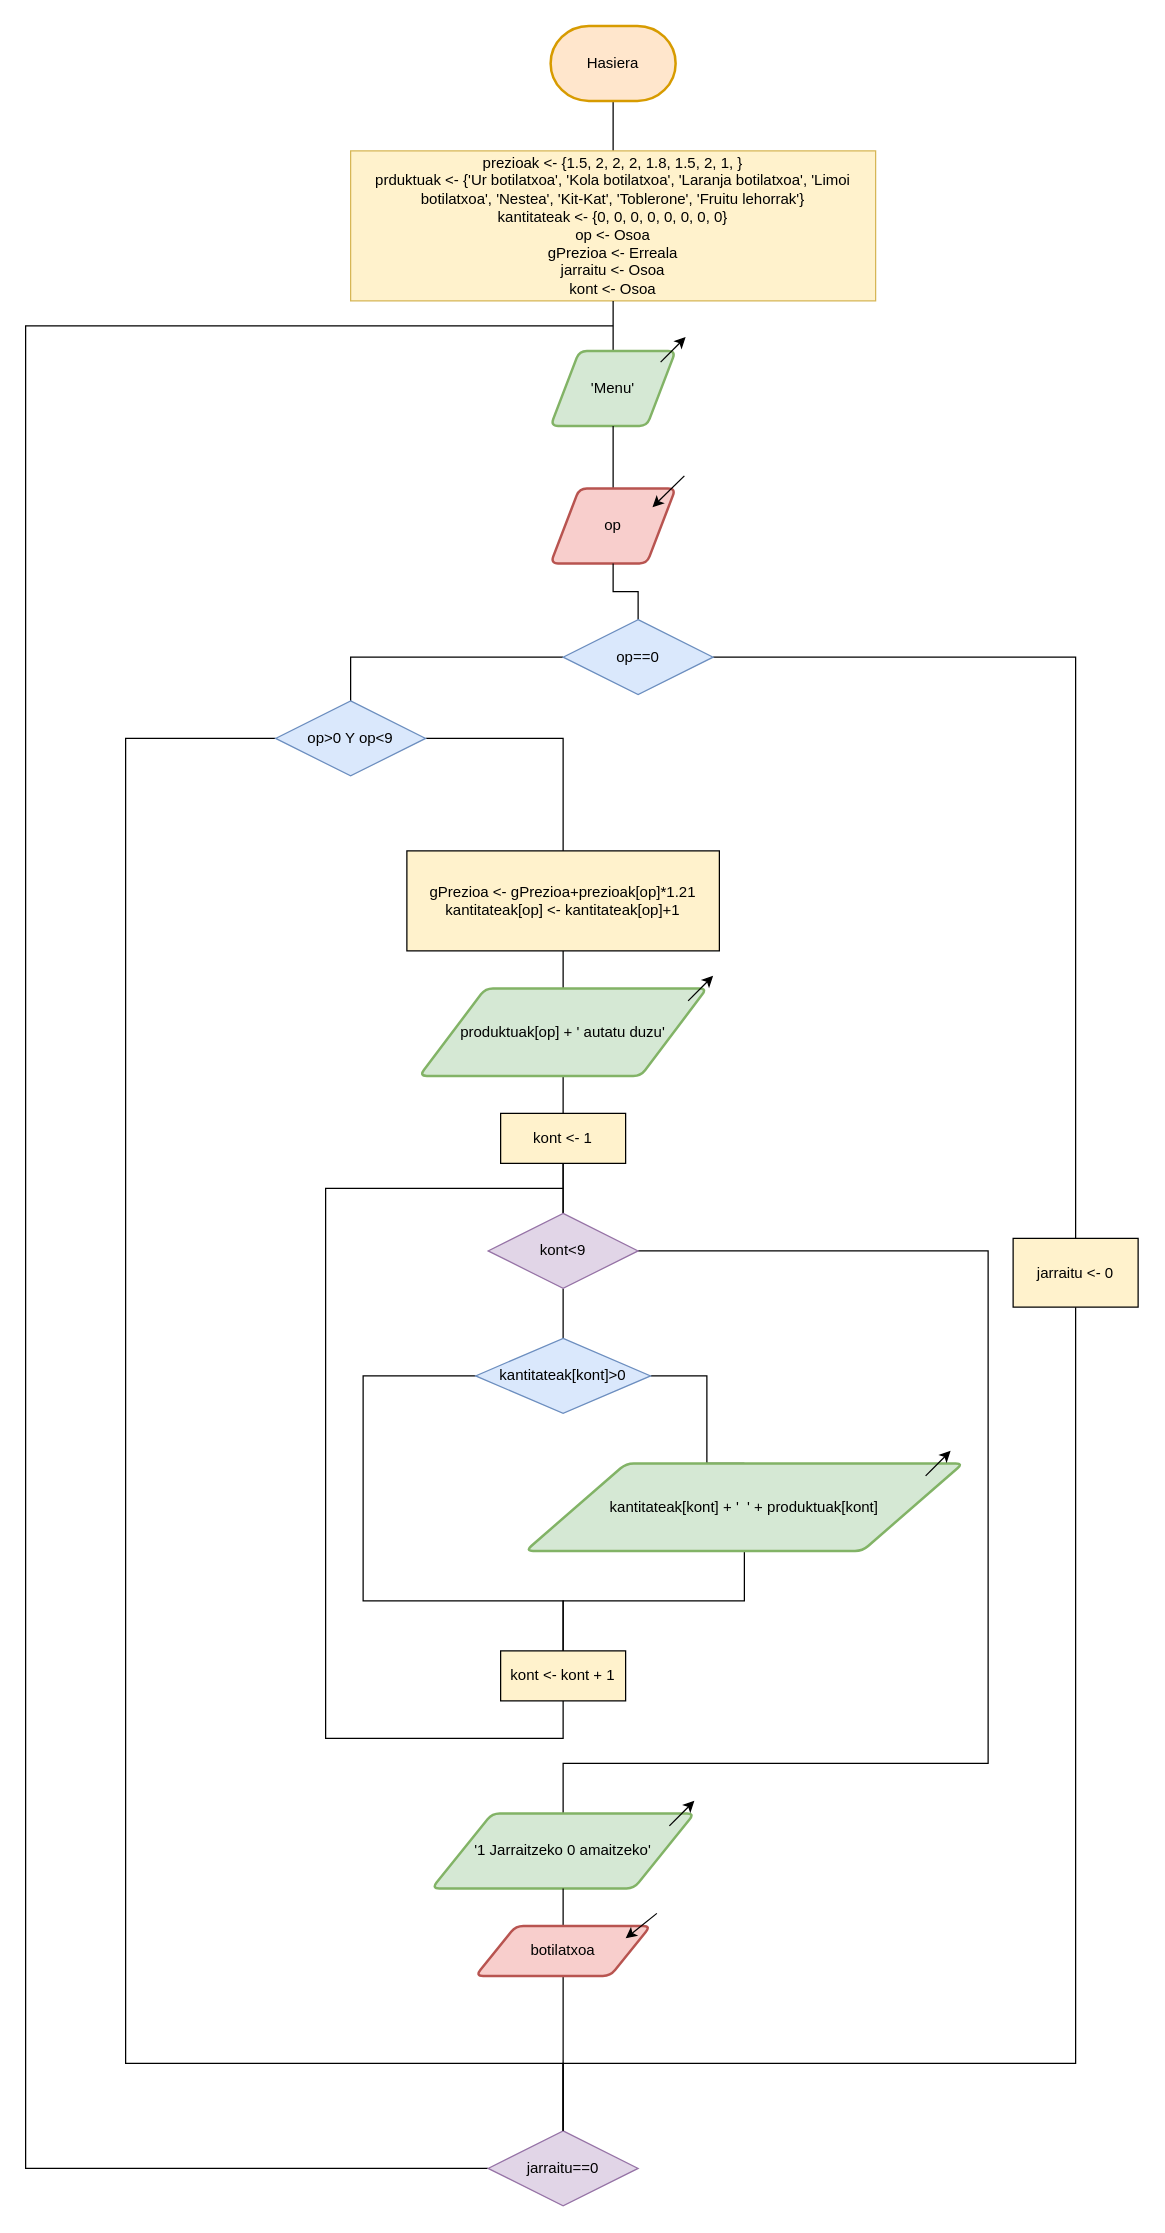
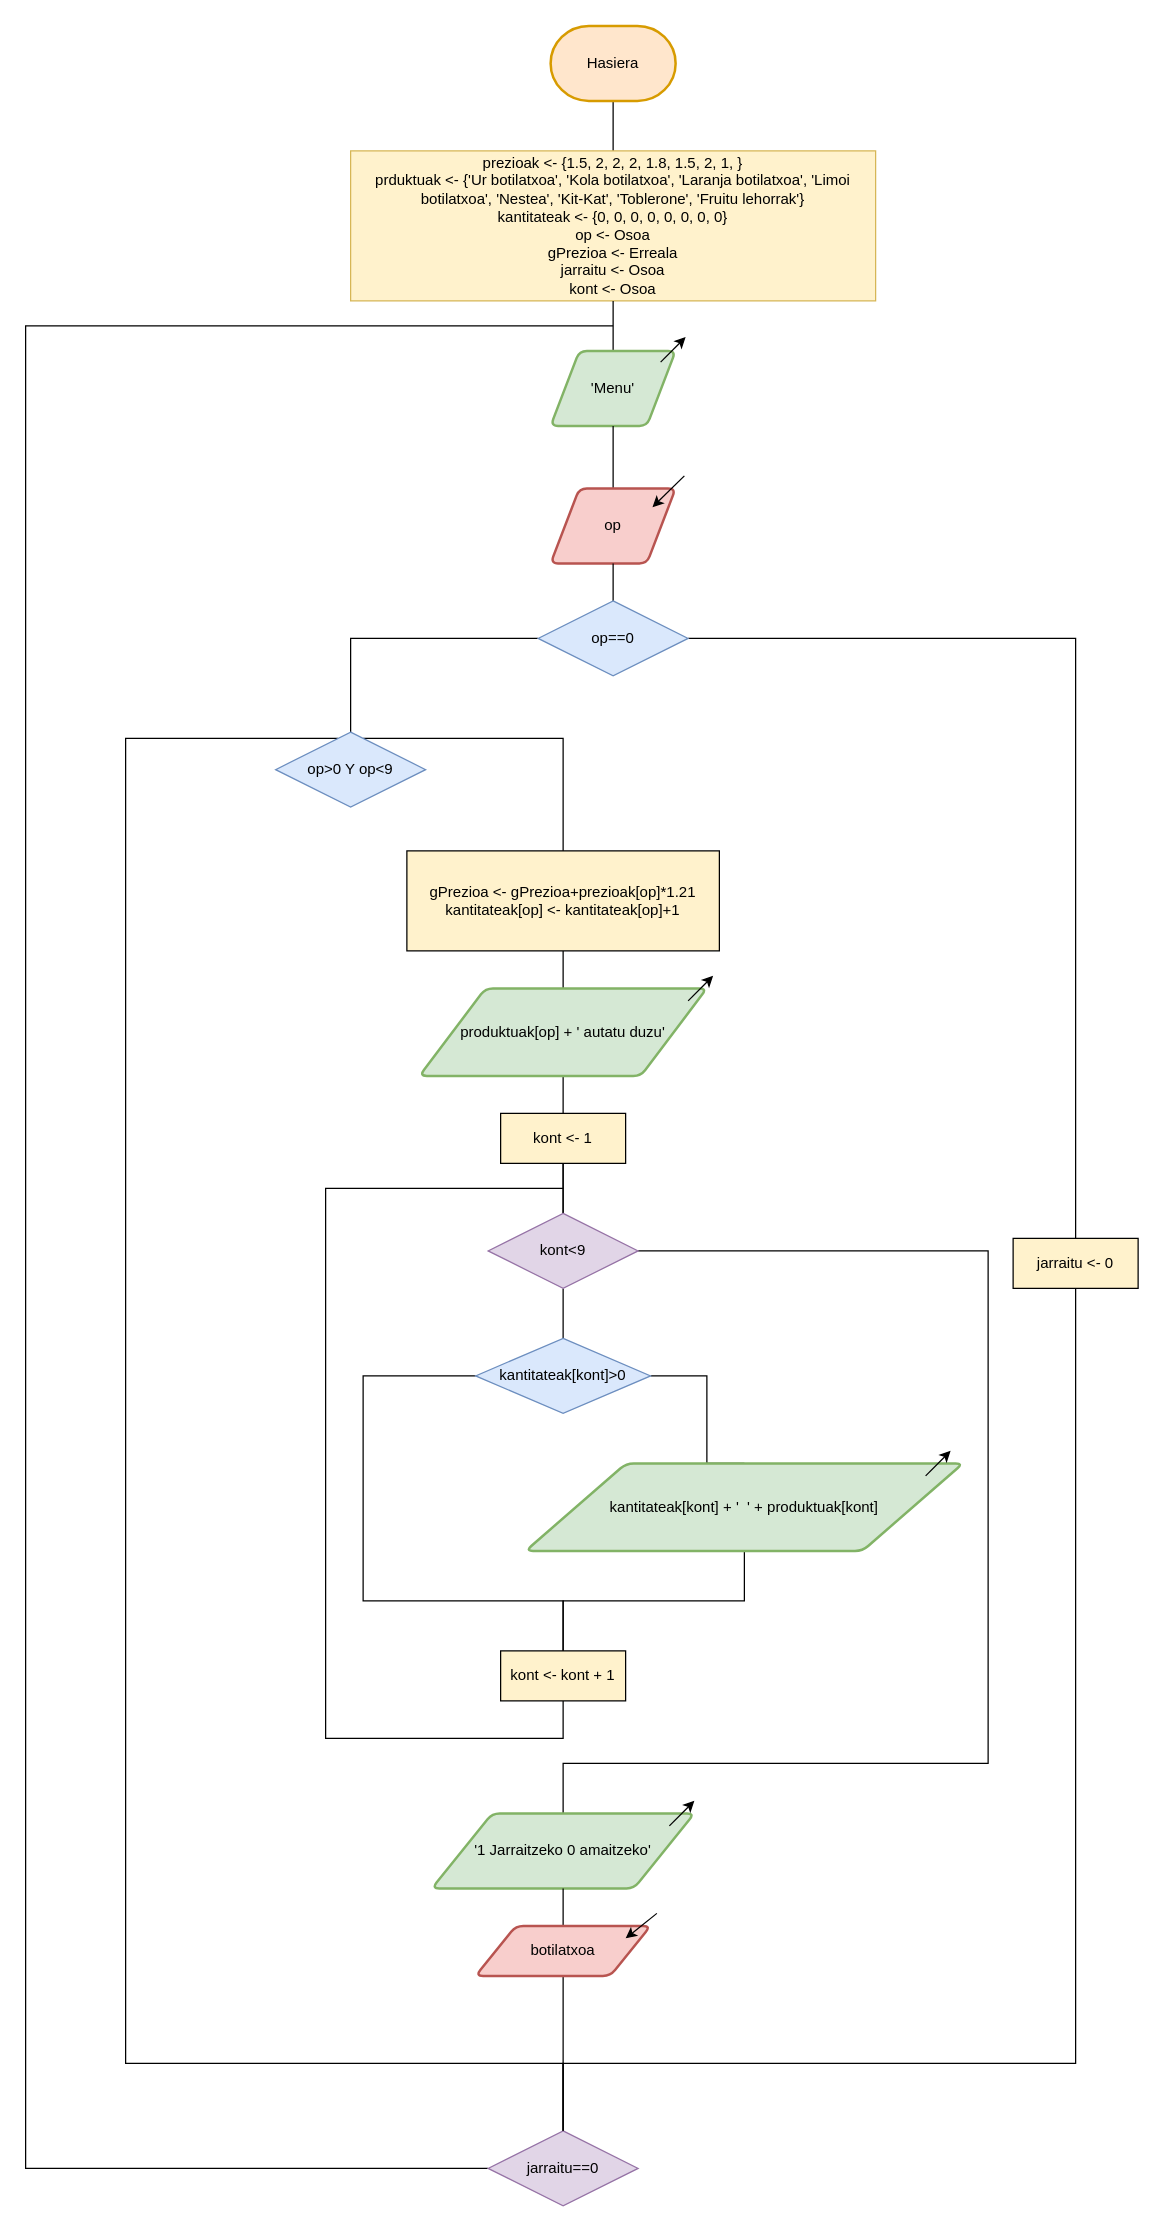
node "op==0": moved (638, 657) -> (613, 638)
node "op>0 Y op<9": moved (351, 738) -> (351, 769)
node "jarraitu <- 0": size 125x69 -> 125x50
